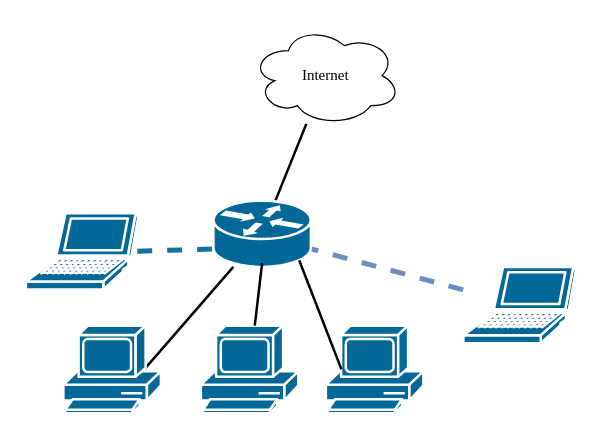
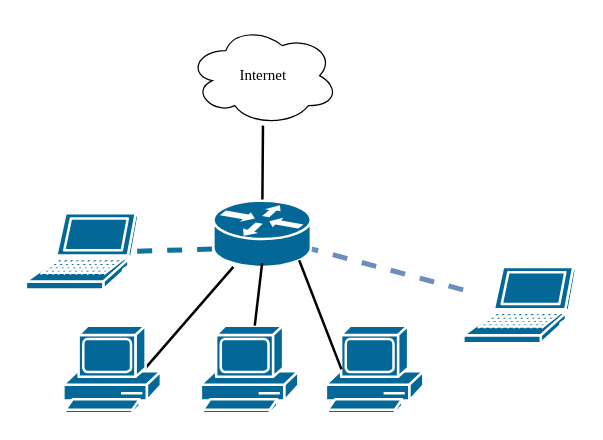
node "Internet": moved (326, 76) -> (263, 76)
